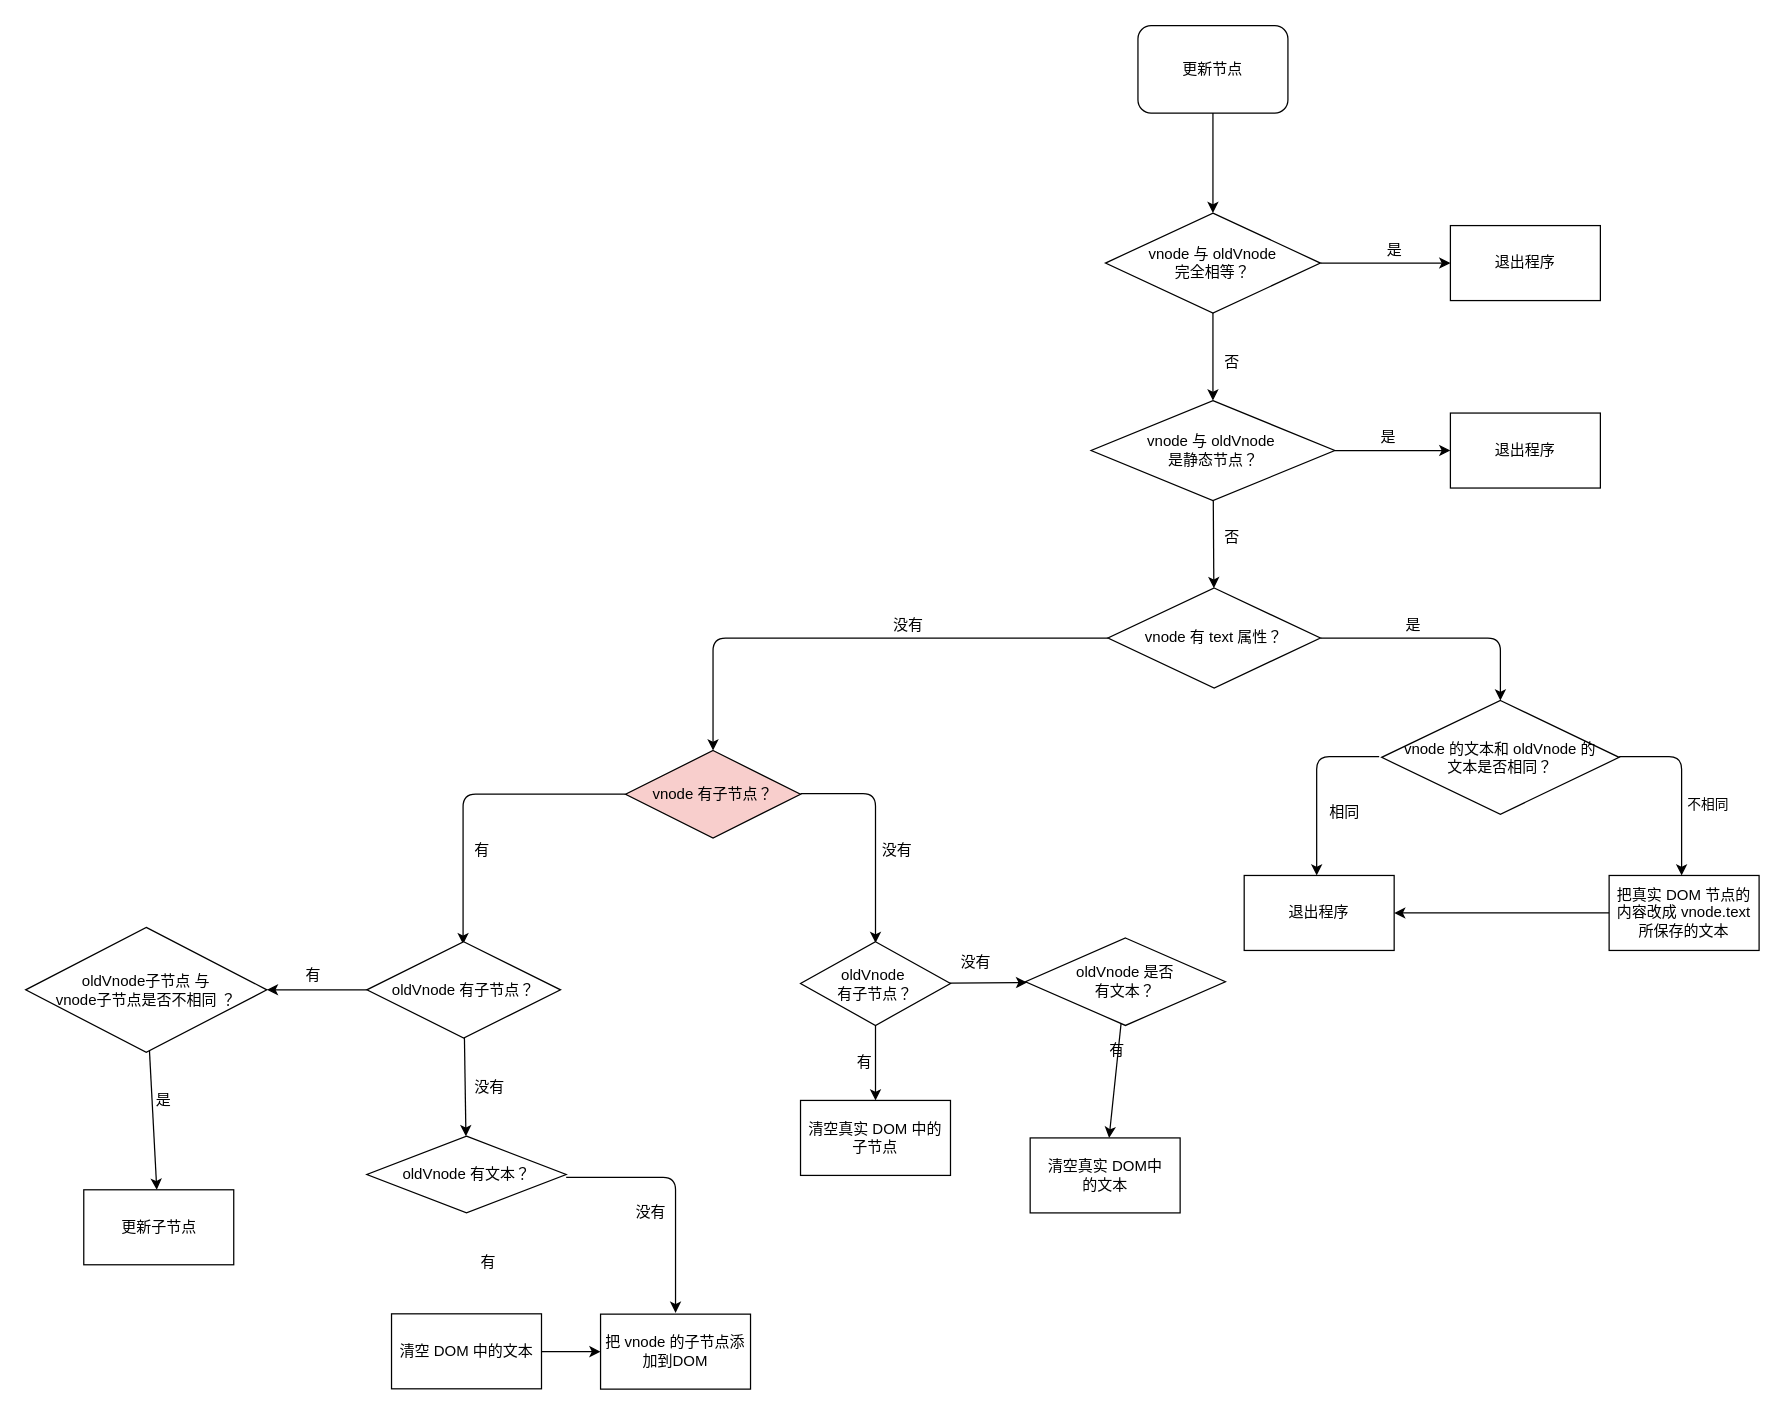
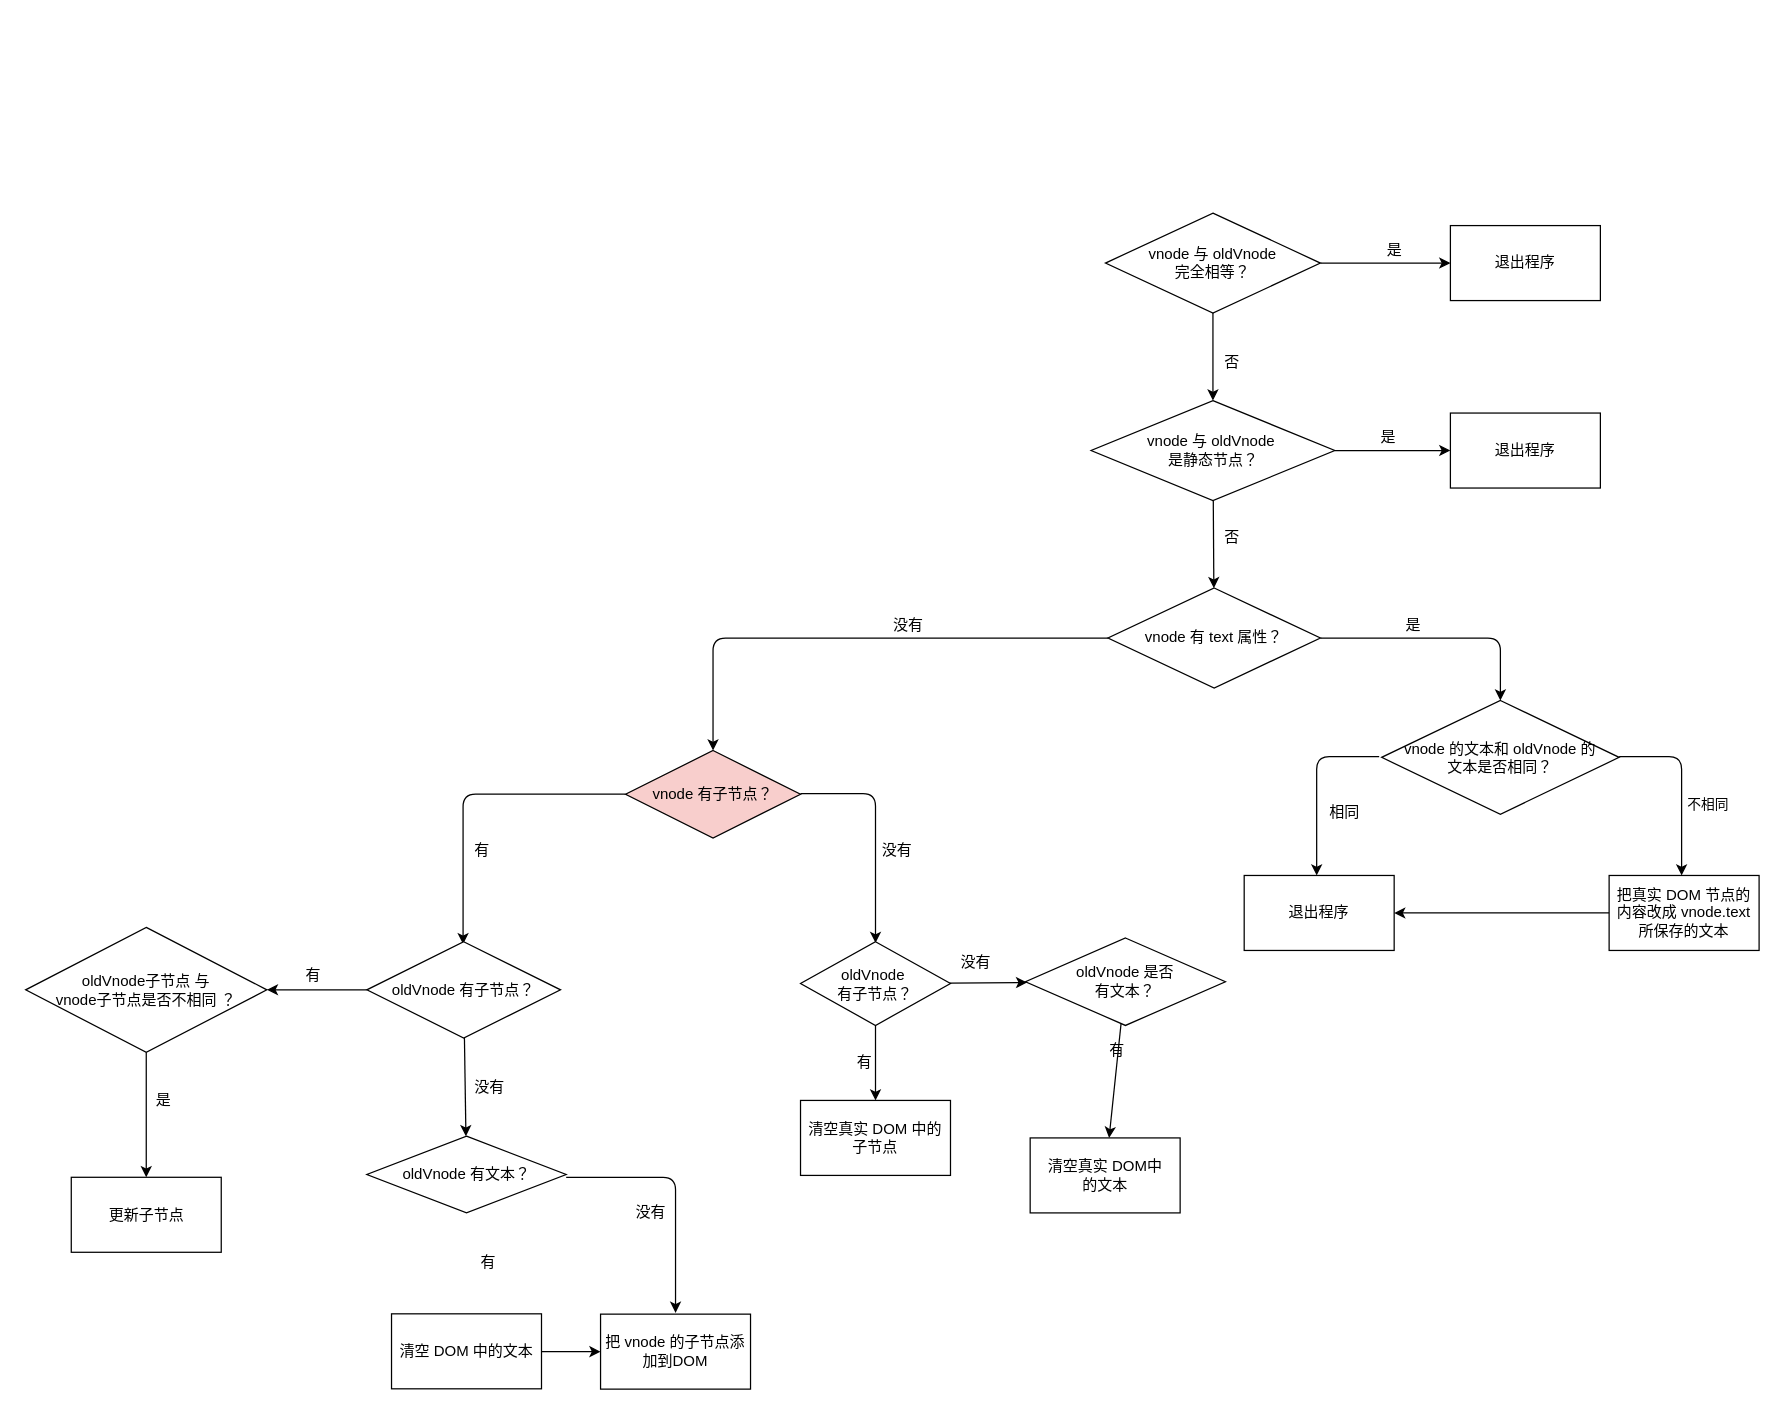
node "更新节点": removed
edge "更新节点" -> "vnode 与 oldVnode 完全相等？": removed
node "更新子节点": moved (159, 1228) -> (146, 1215)
